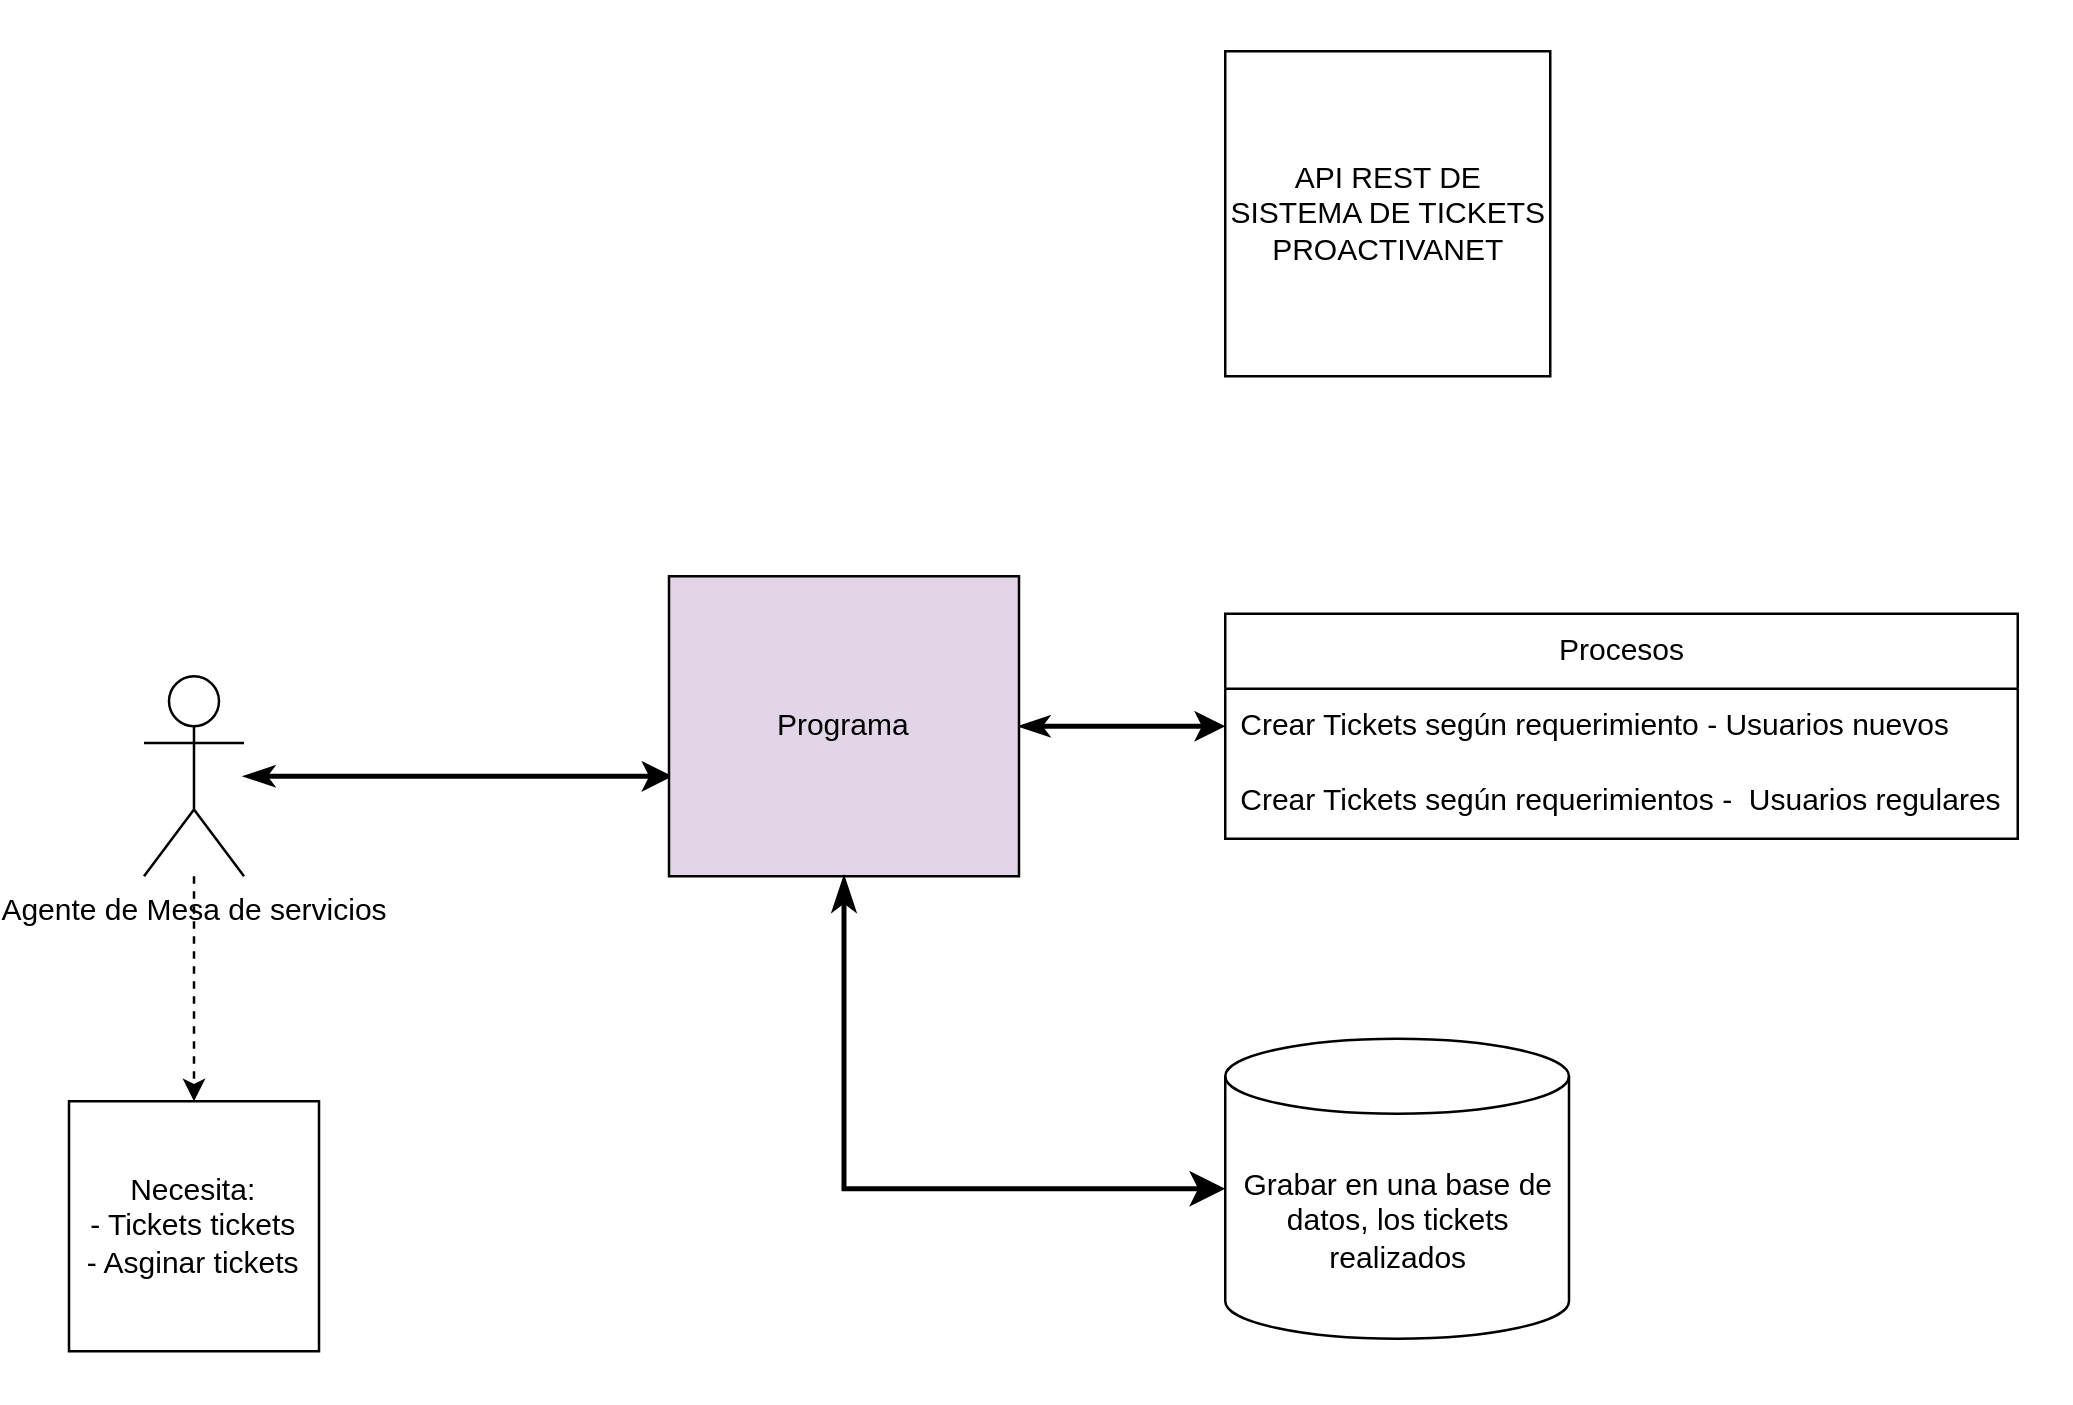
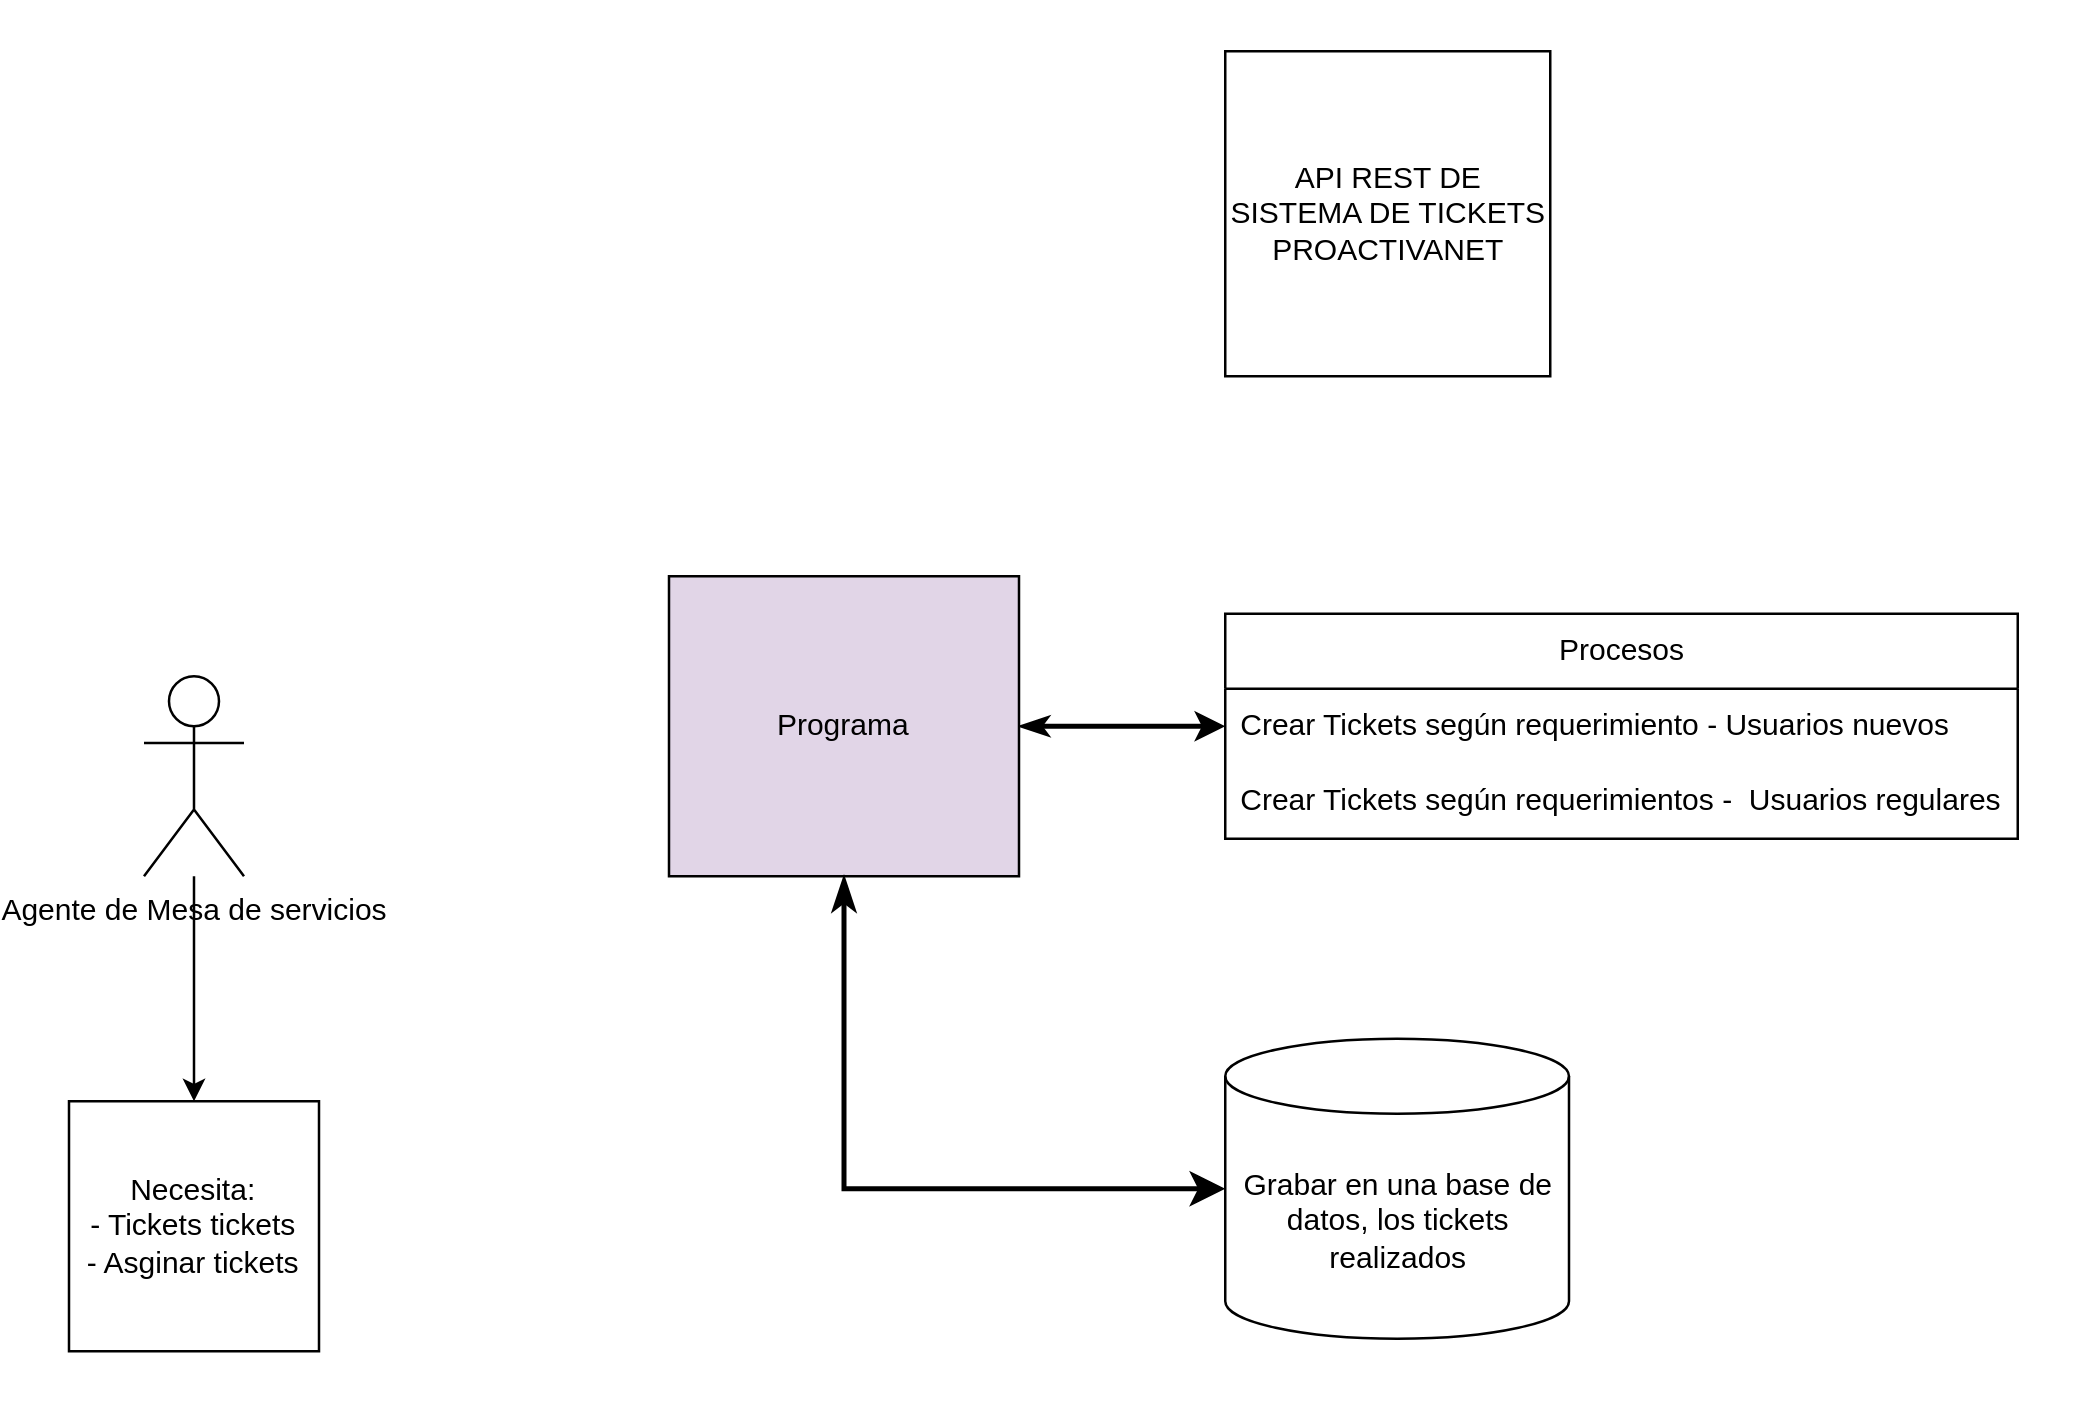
edge "Programa" -- "Agente de Mesa de servicios": removed
edge "Agente de Mesa de servicios" -> "Necesita: - Tickets tickets - Asginar tickets": style dashed -> solid
